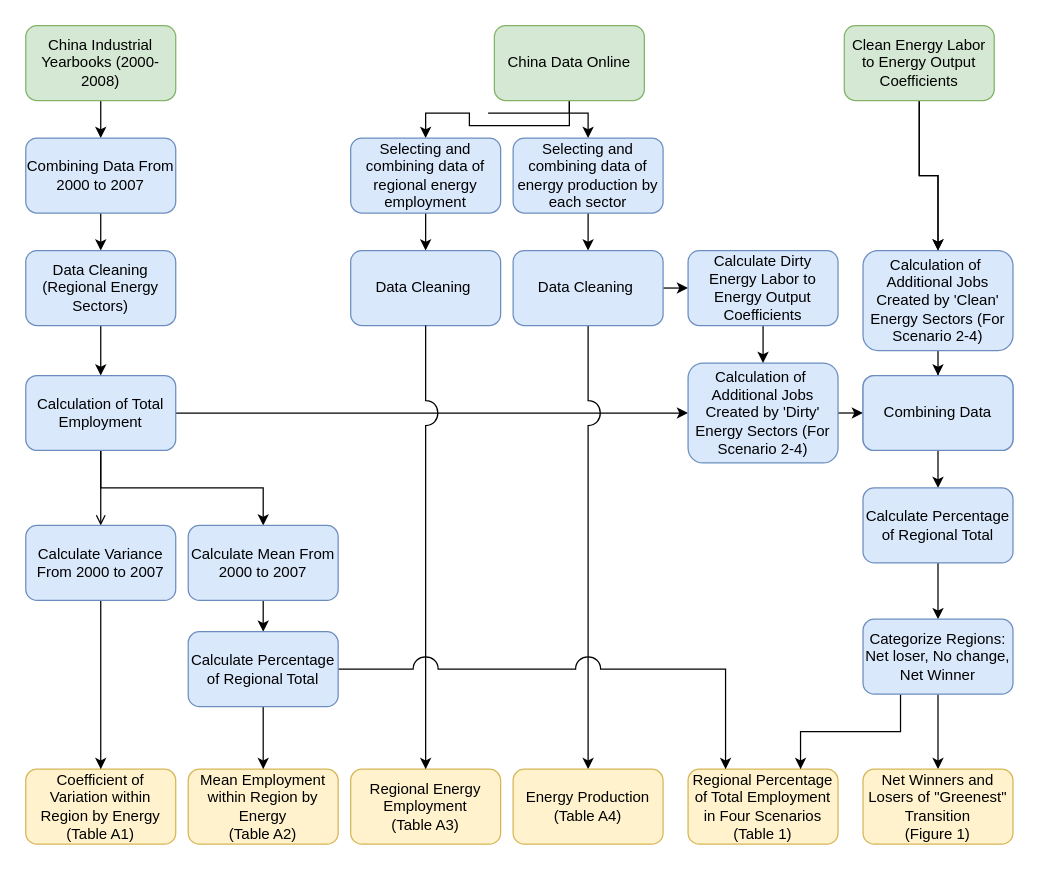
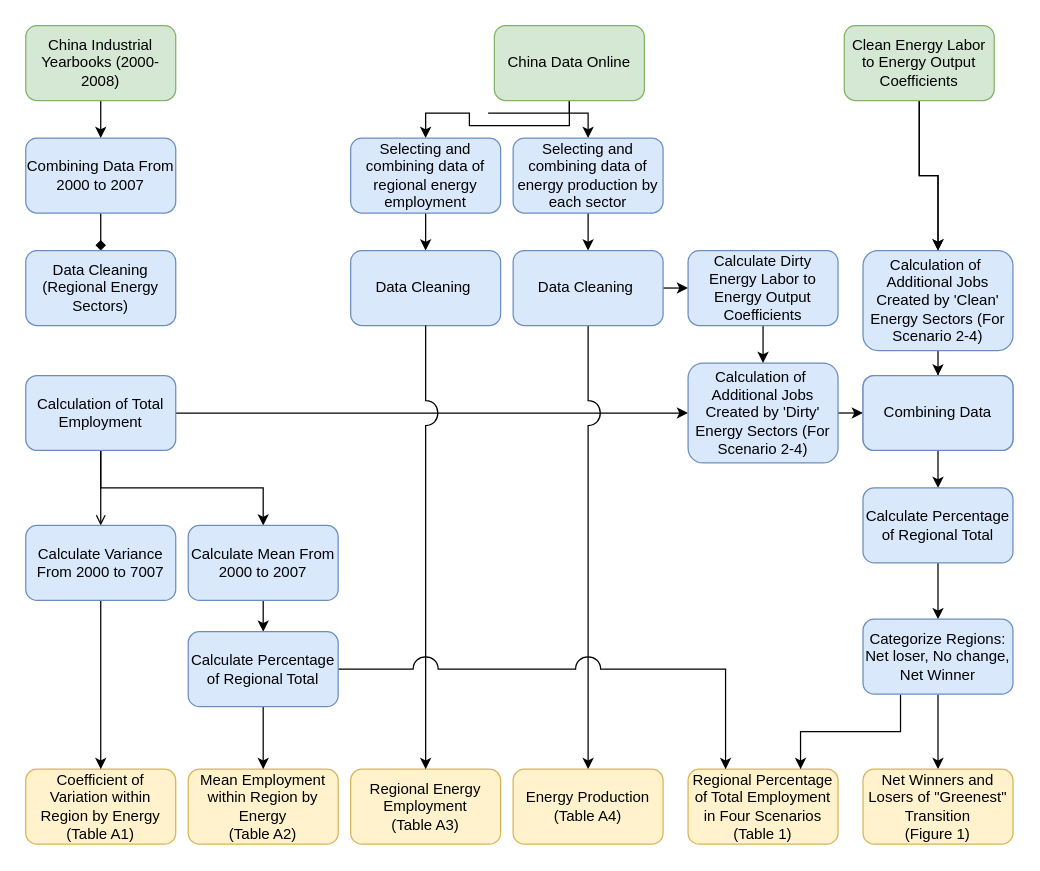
edge "Combining Data From 2000 to 2007" -> "Data Cleaning (Regional Energy Sectors)": arrowhead classic -> diamond
edge "Data Cleaning (Regional Energy Sectors)" -> "Calculation of Total Employment": removed
node "Calculate Variance From 2000 to 2007": label "Calculate Variance From 2000 to 2007" -> "Calculate Variance From 2000 to 7007"
